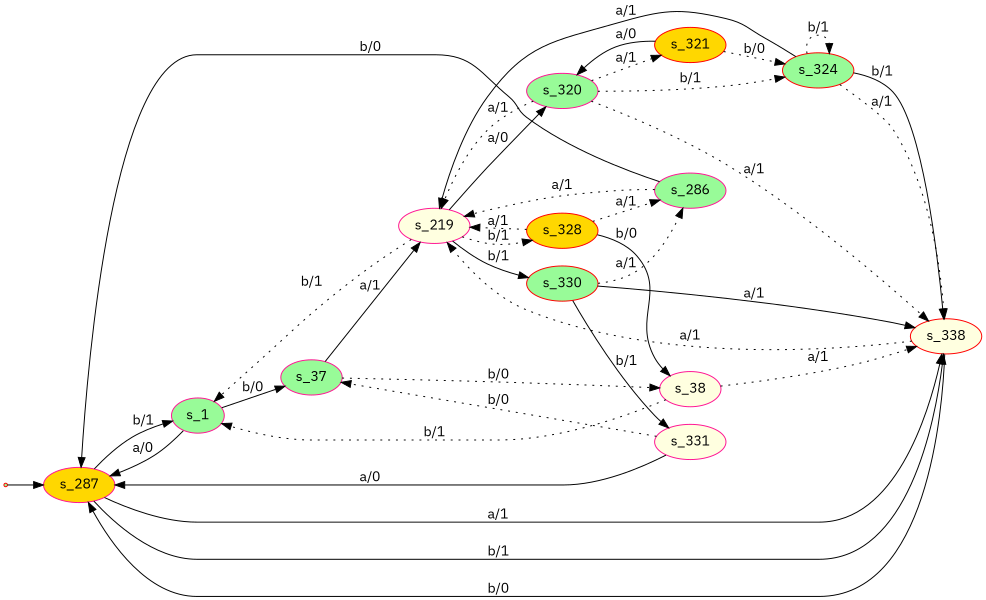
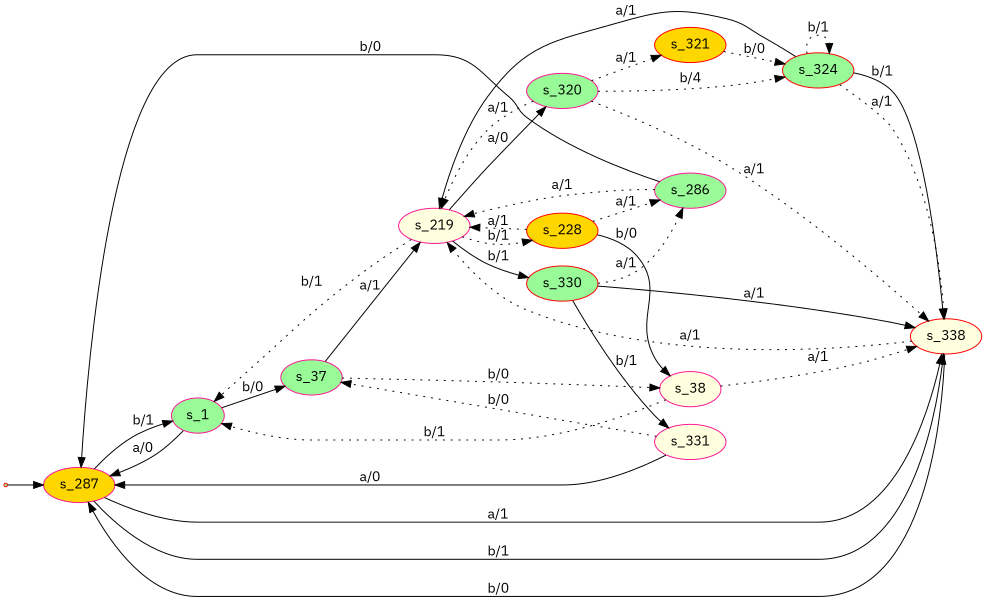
edge "s_321" -> "s_320": removed, label "a/0"
edge "s_320" -> "s_324": label "b/1" -> "b/4"
node "s_328": label "s_328" -> "s_228"
